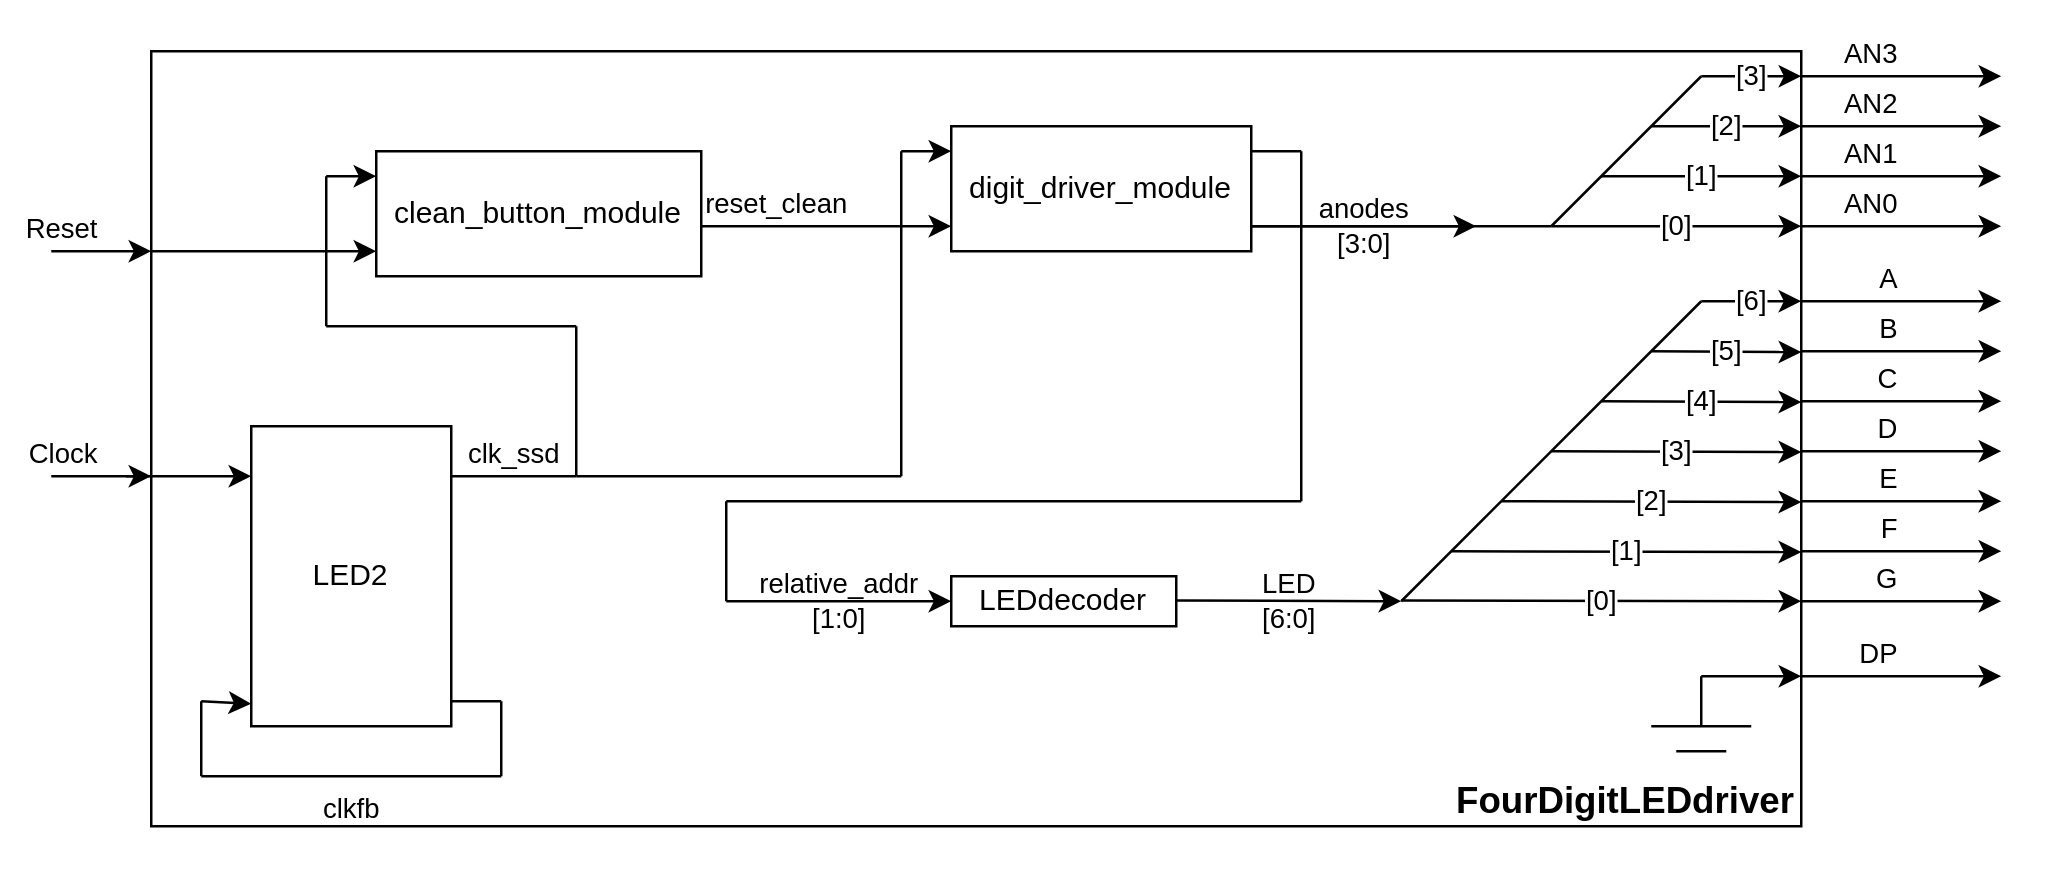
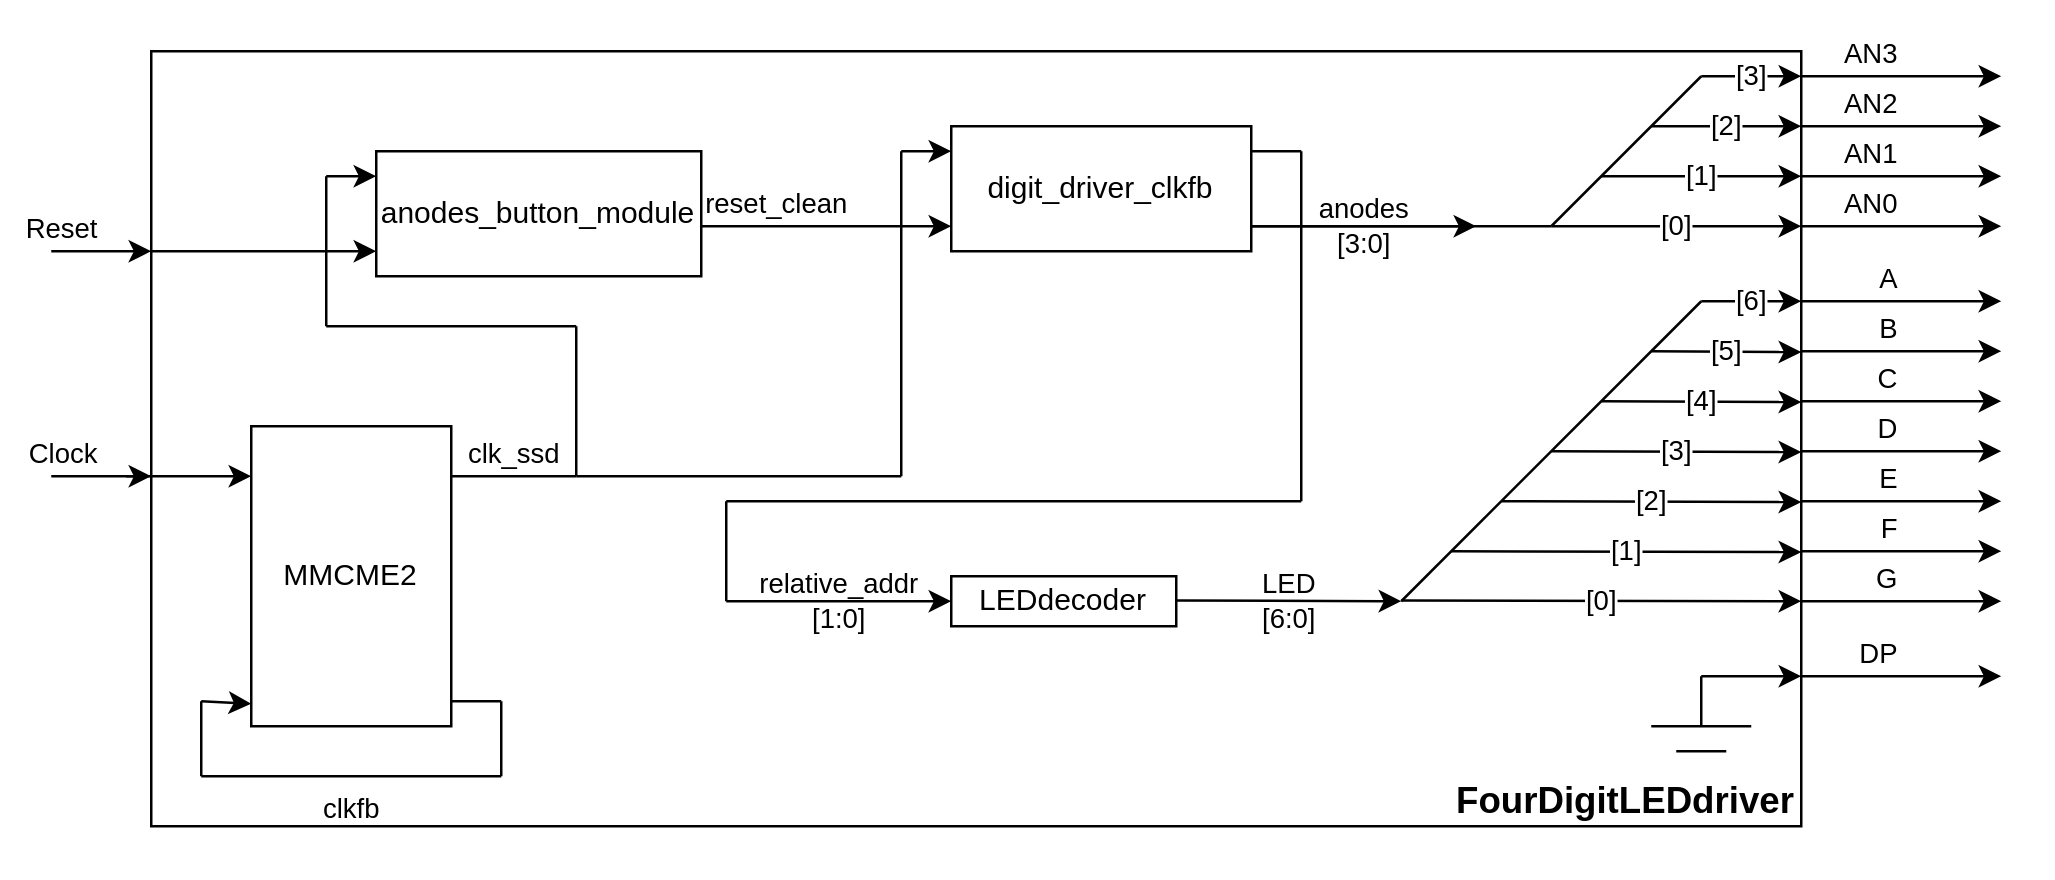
node "digit_driver_module": label "digit_driver_module" -> "digit_driver_clkfb"
node "clean_button_module": label "clean_button_module" -> "anodes_button_module"
node "LED2": label "LED2" -> "MMCME2"
